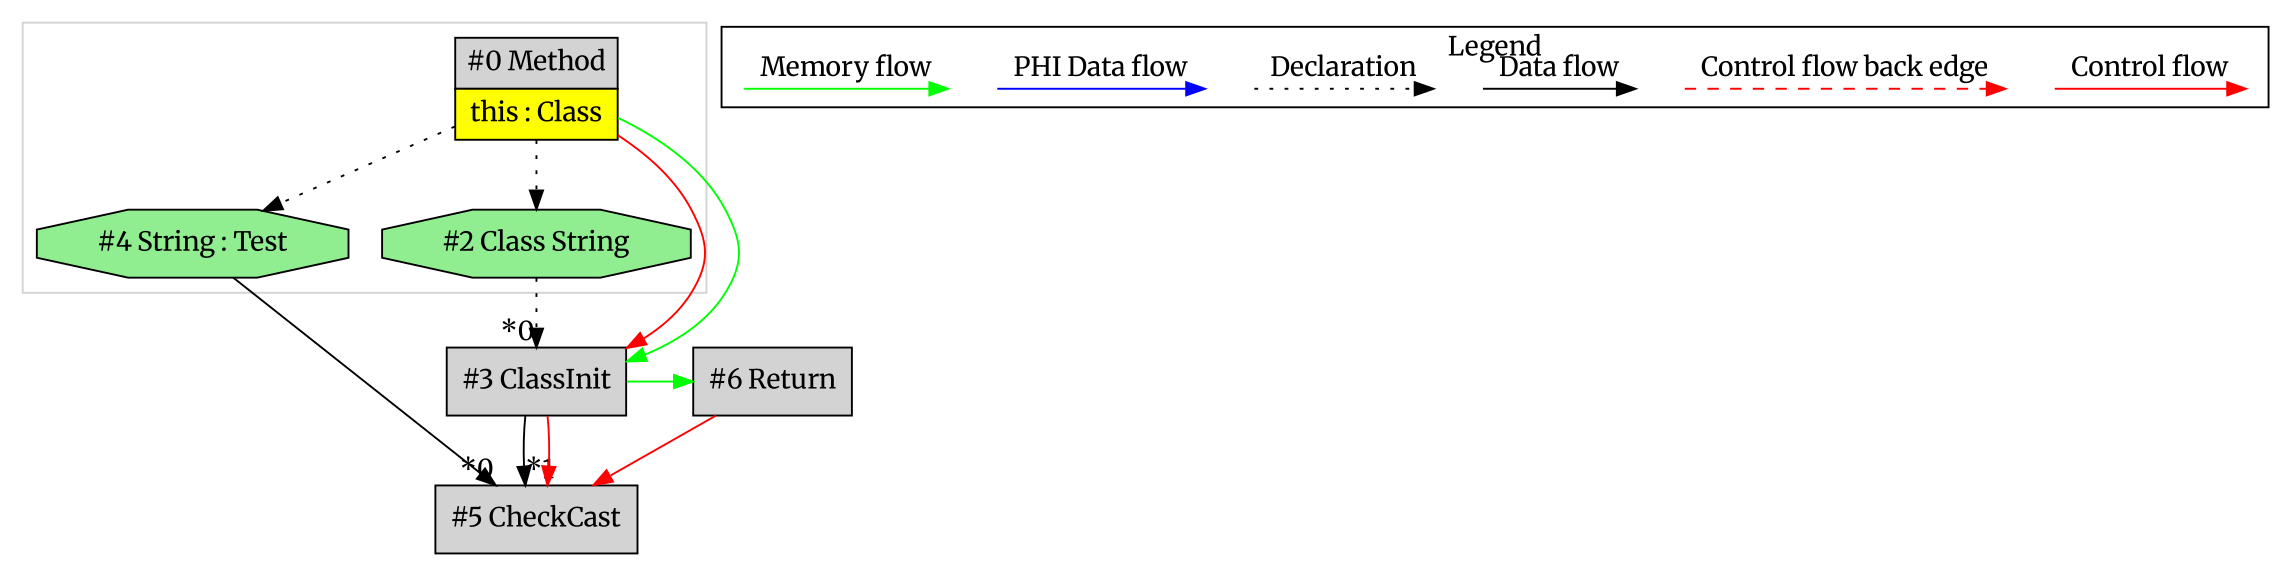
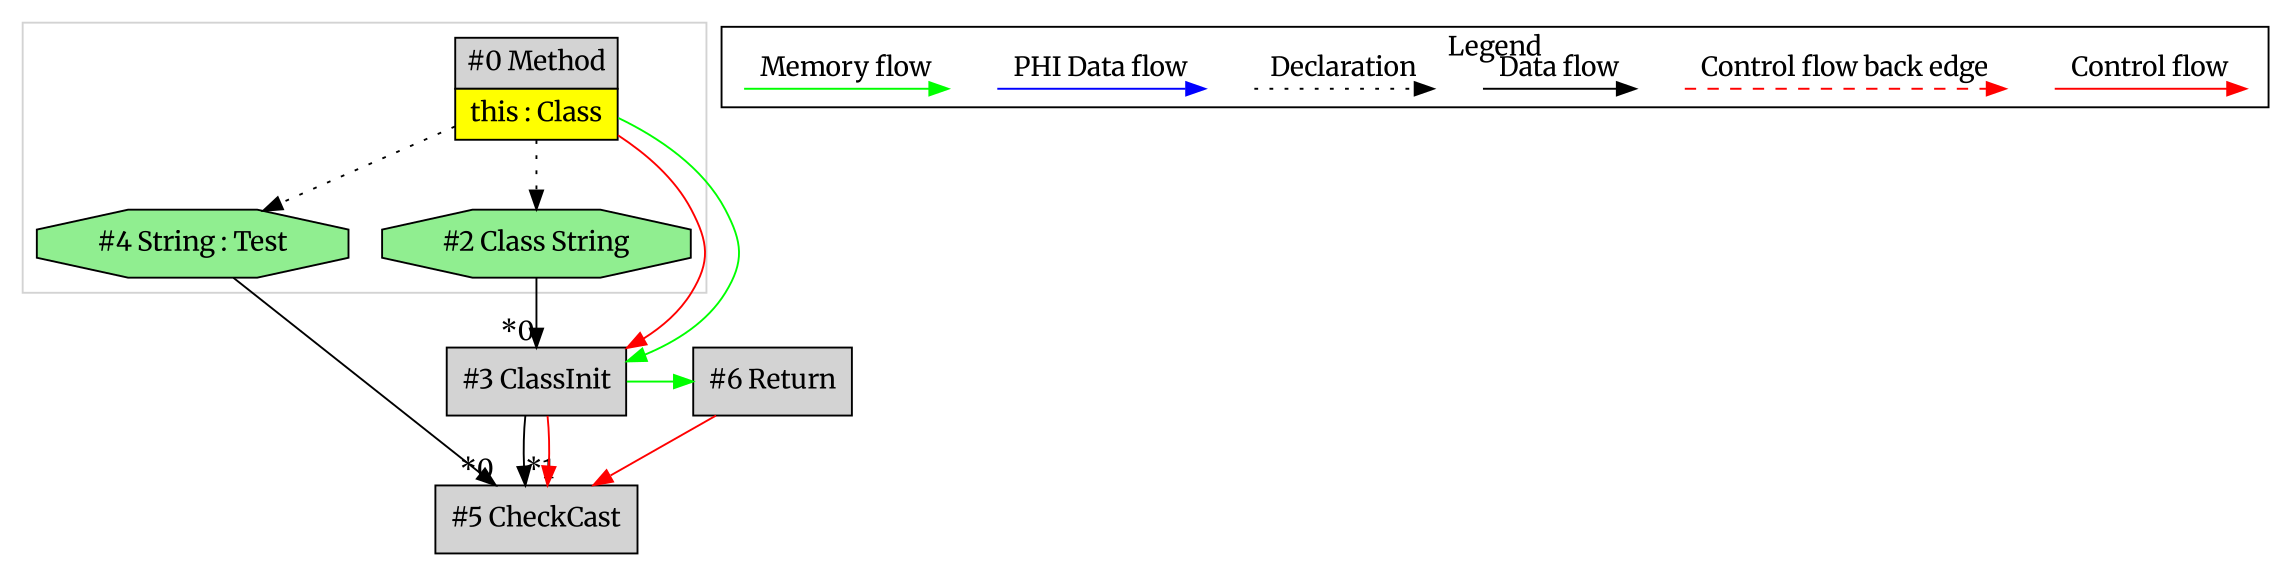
edge "#2 Class String" -> "#3 ClassInit": style dotted -> solid
